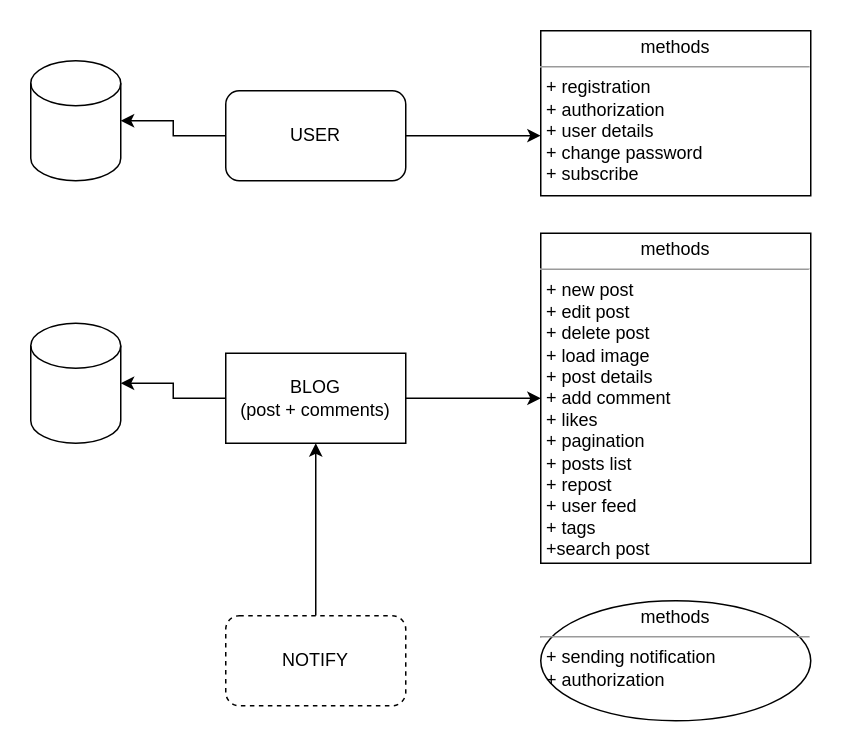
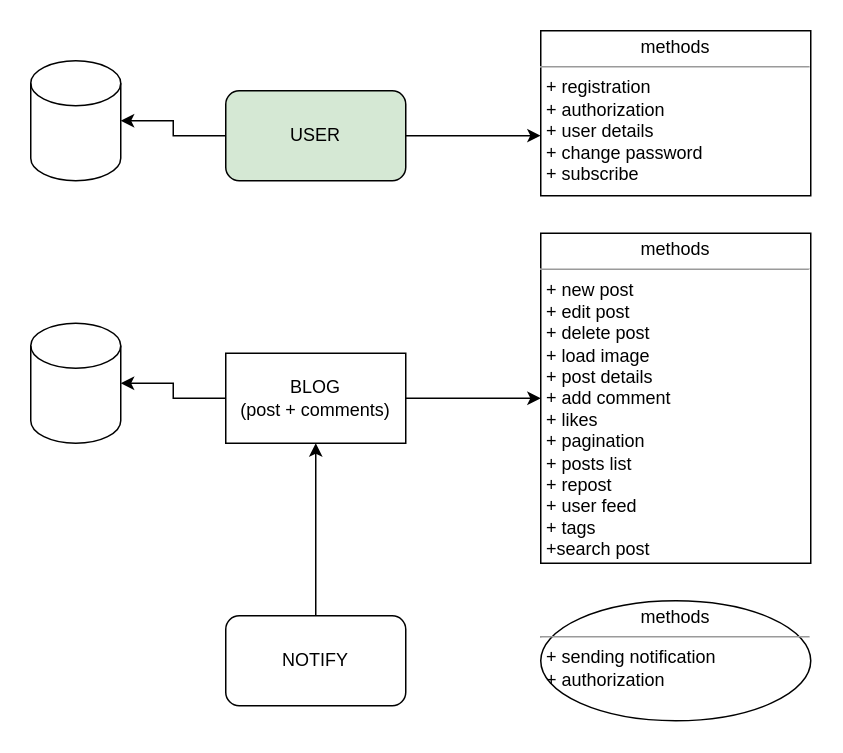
node "USER": fillcolor #ffffff -> #d5e8d4
node "NOTIFY": style dashed -> solid
